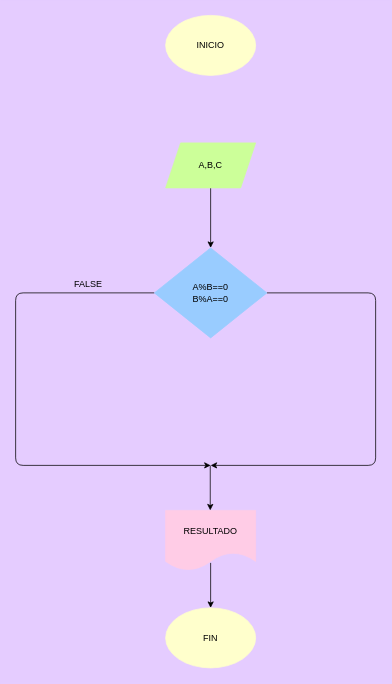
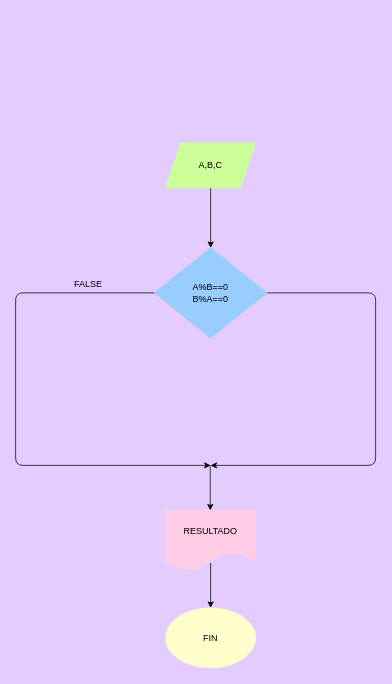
node "INICIO": removed
